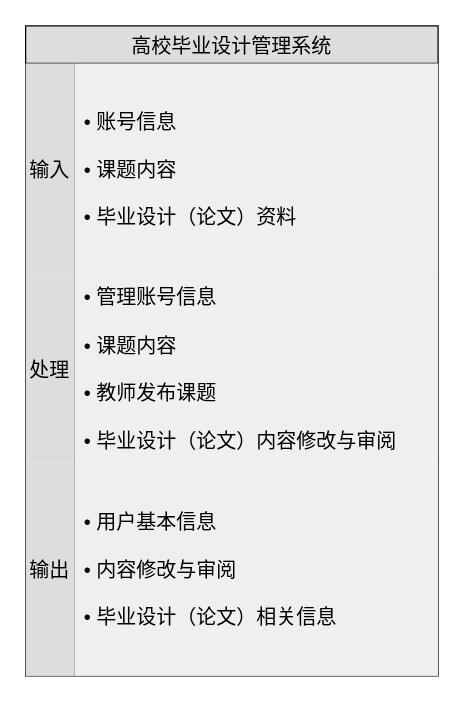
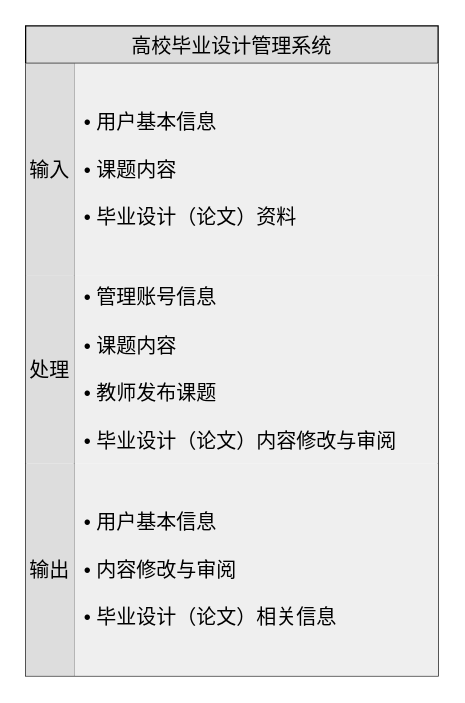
node "• 账号信息 • 课题内容 • 毕业设计（论文）资料": label "• 账号信息 • 课题内容 • 毕业设计（论文）资料" -> "• 用户基本信息 • 课题内容 • 毕业设计（论文）资料"
